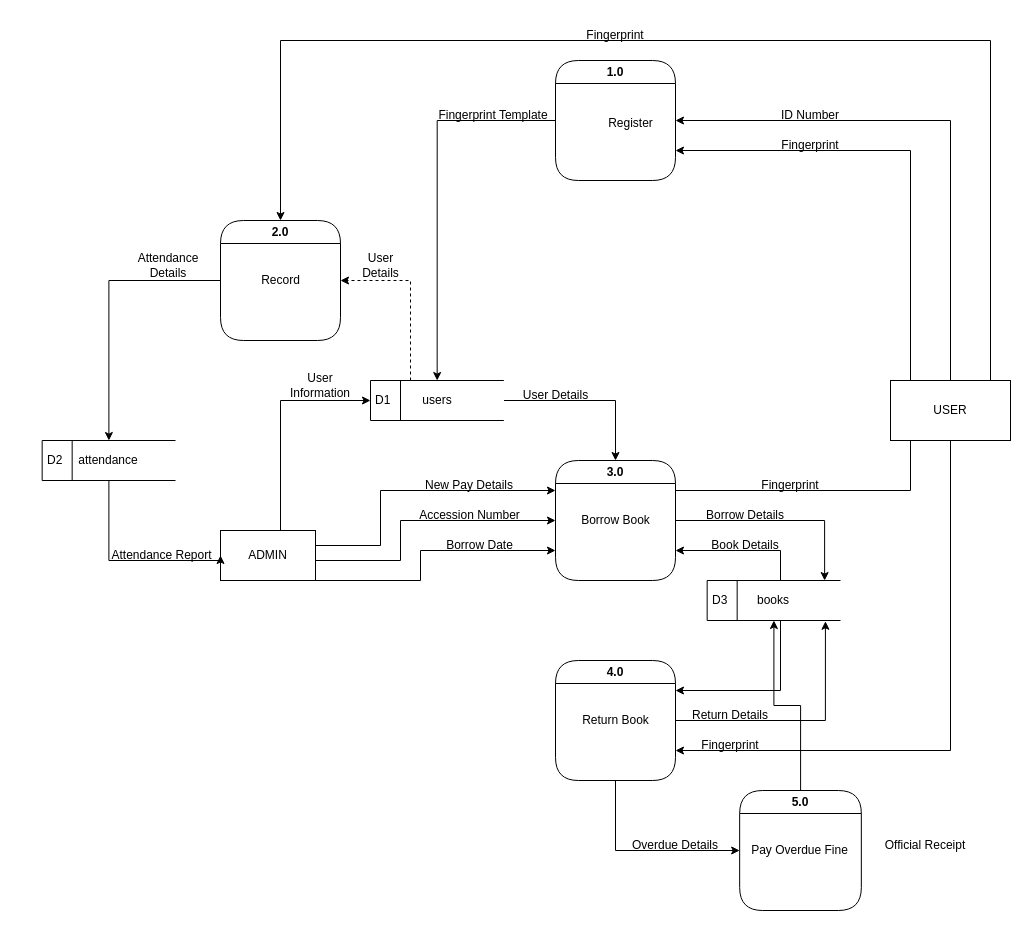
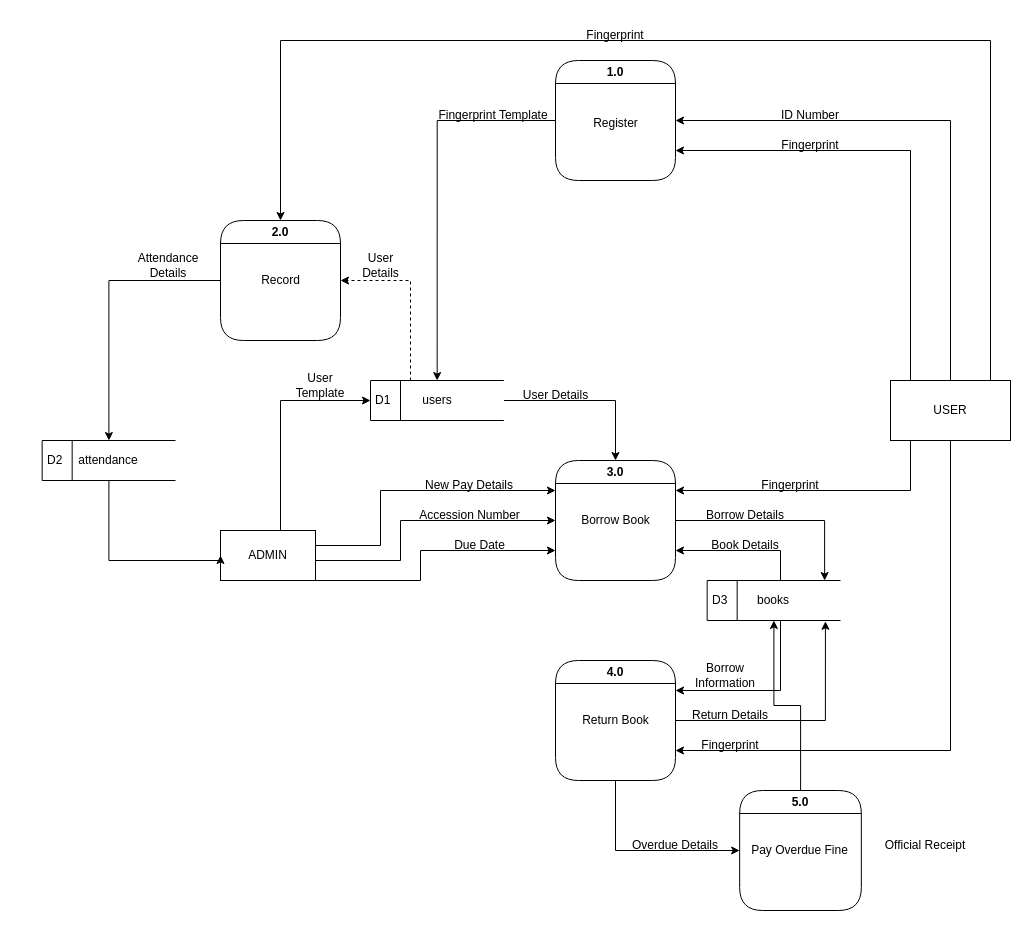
node "Register": moved (631, 124) -> (616, 124)
node "User Information": label "User Information" -> "User Template"
edge "USER" -- "3.0": arrowhead none -> classic
node "Borrow Date": label "Borrow Date" -> "Due Date"
node "Attendance Report": removed
node "Borrow Information": added
